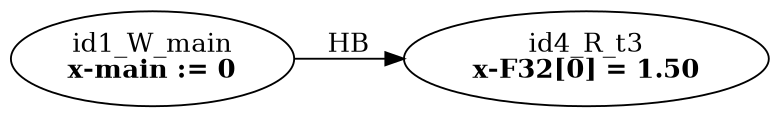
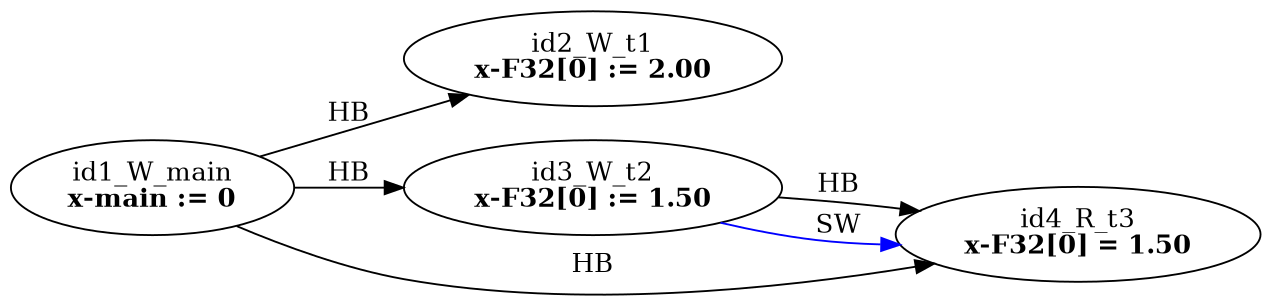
node "id2_W_t1": added
node "id3_W_t2": added
